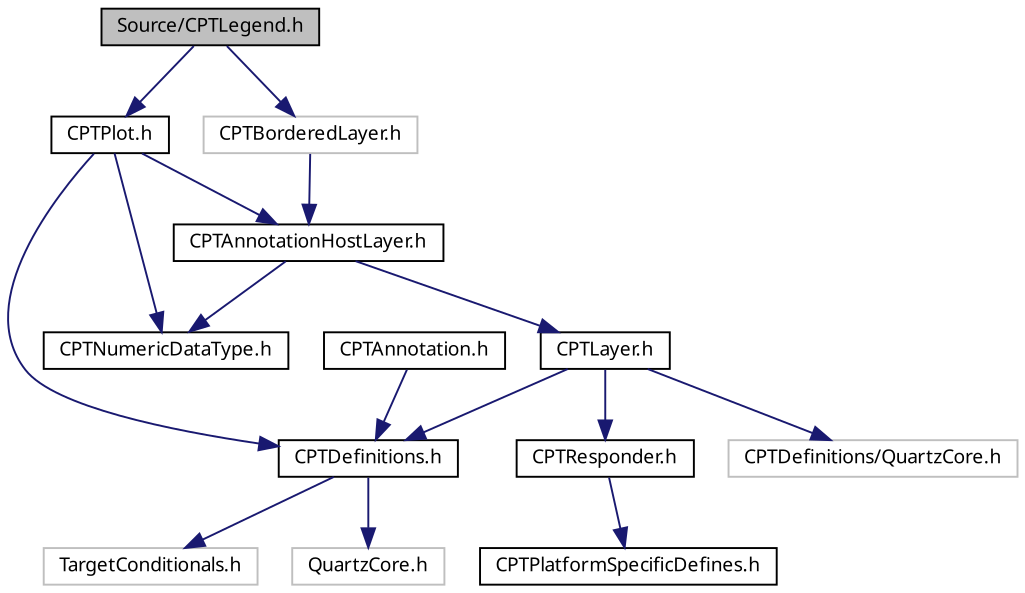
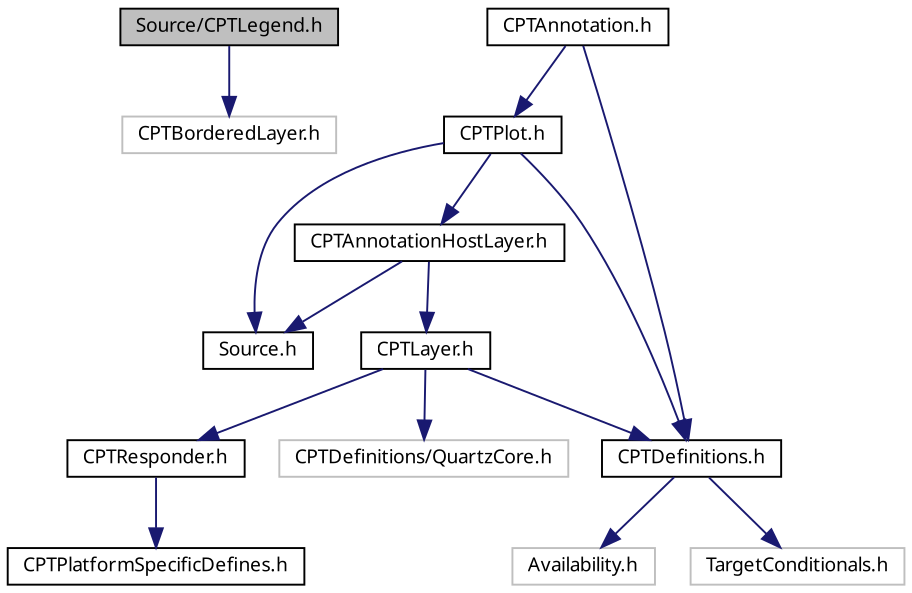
edge "Source/CPTLegend.h" -> "CPTPlot.h": now "CPTAnnotation.h" -> "CPTPlot.h"
edge "CPTBorderedLayer.h" -> "CPTAnnotationHostLayer.h": removed
node "CPTNumericDataType.h": label "CPTNumericDataType.h" -> "Source.h"
node "QuartzCore.h": label "QuartzCore.h" -> "Availability.h"
